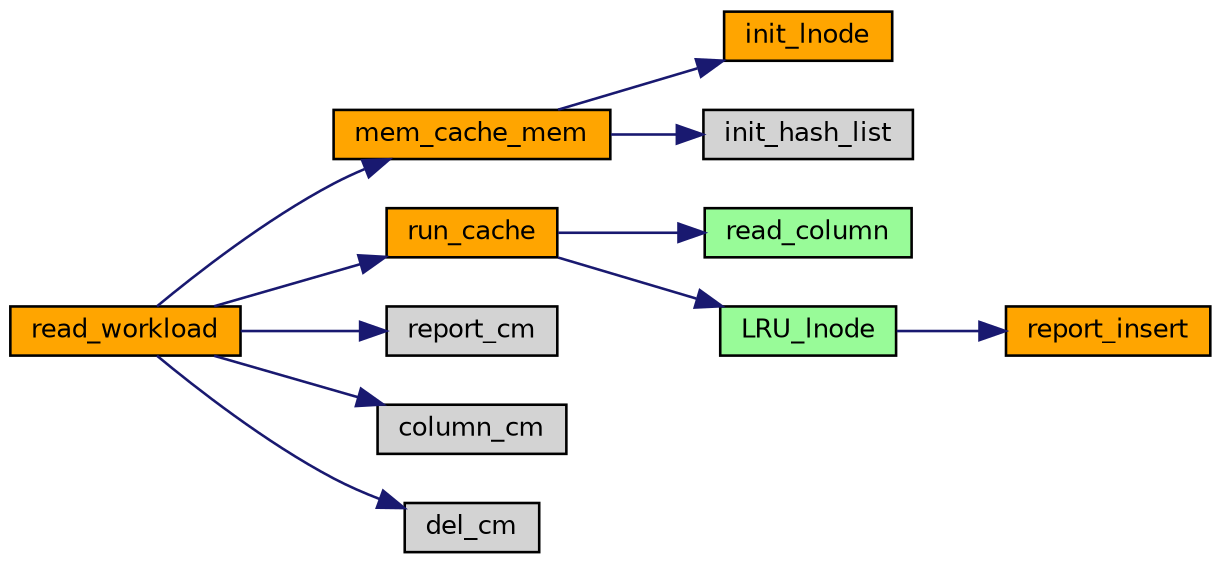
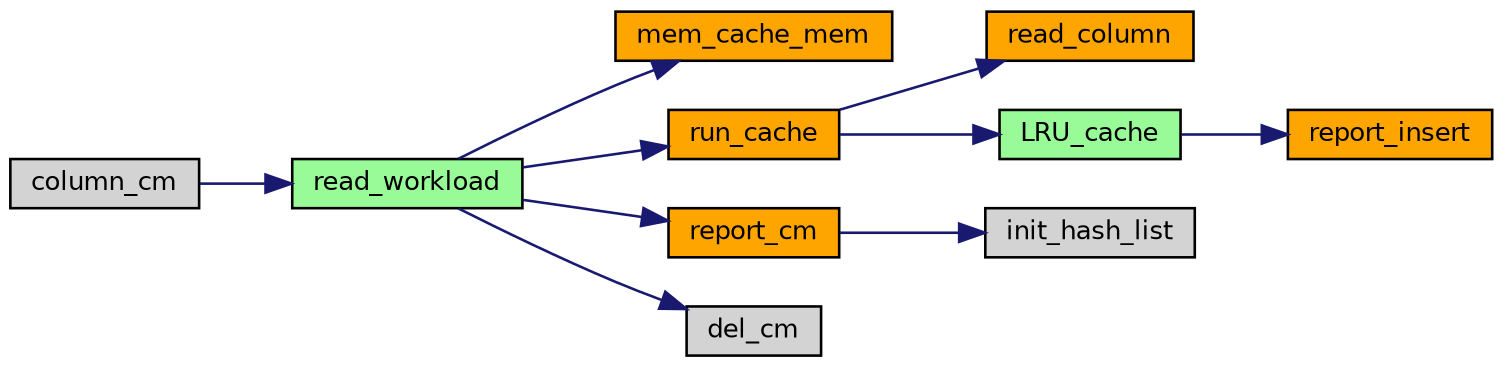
node "init_lnode": removed
edge "mem_cache_mem" -> "init_hash_list": now "report_cm" -> "init_hash_list"
node "read_column": fillcolor palegreen -> orange
node "read_workload": fillcolor orange -> palegreen
node "report_cm": fillcolor lightgrey -> orange
node "LRU_lnode": label "LRU_lnode" -> "LRU_cache"
edge "read_workload" -> "column_cm": reversed
